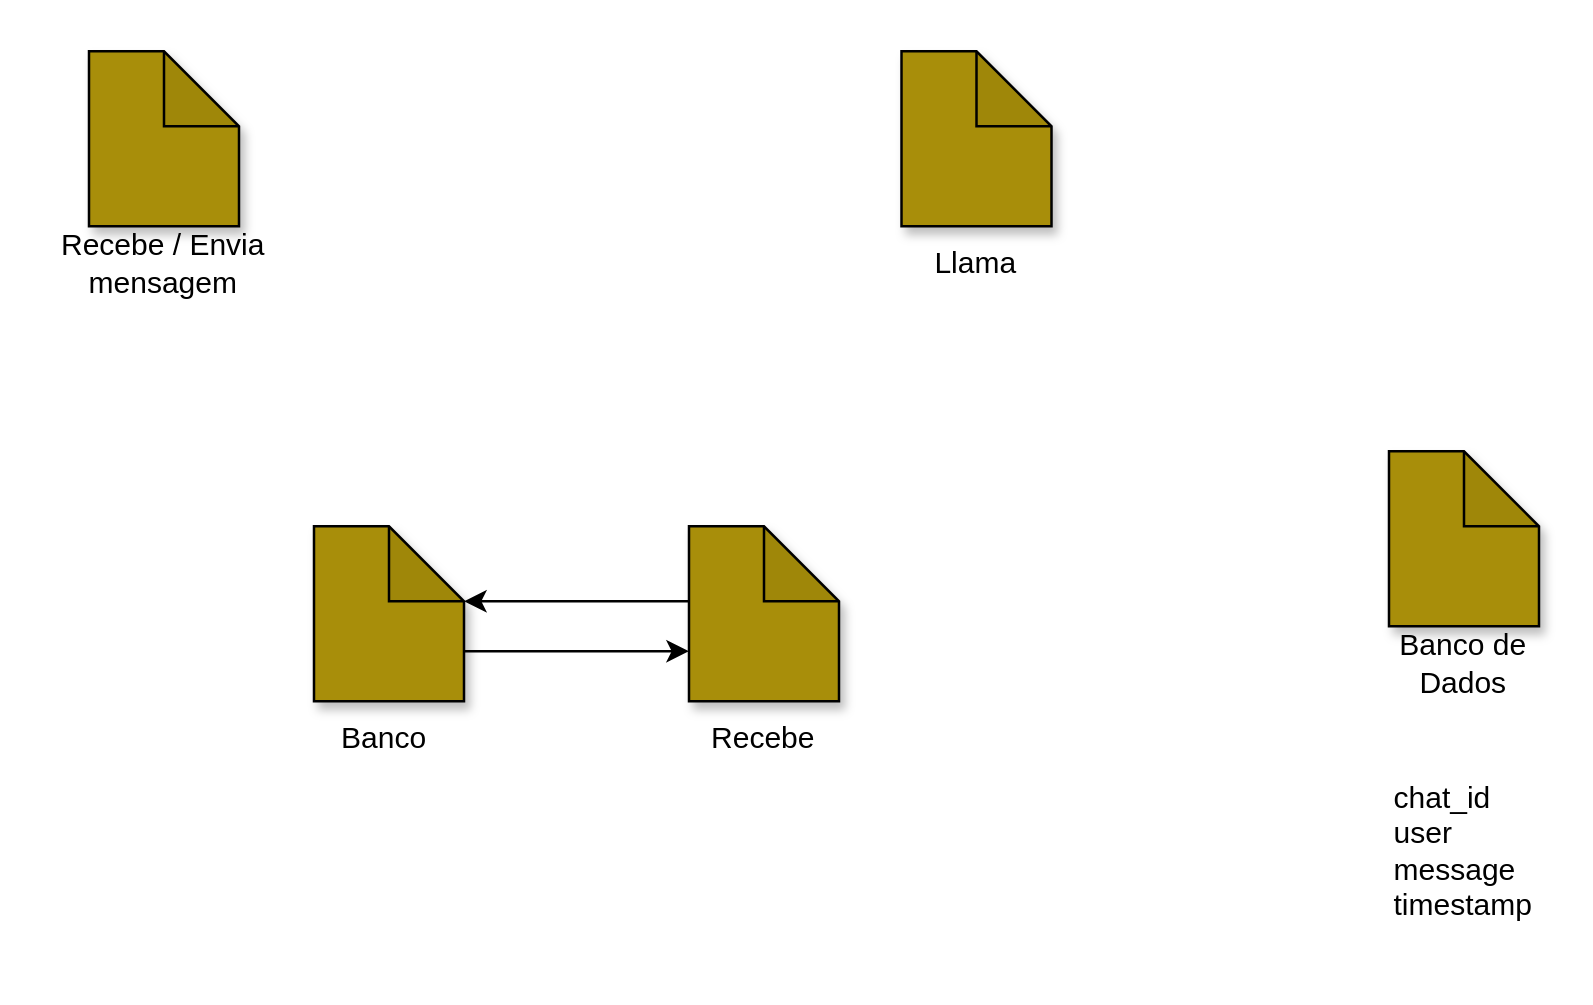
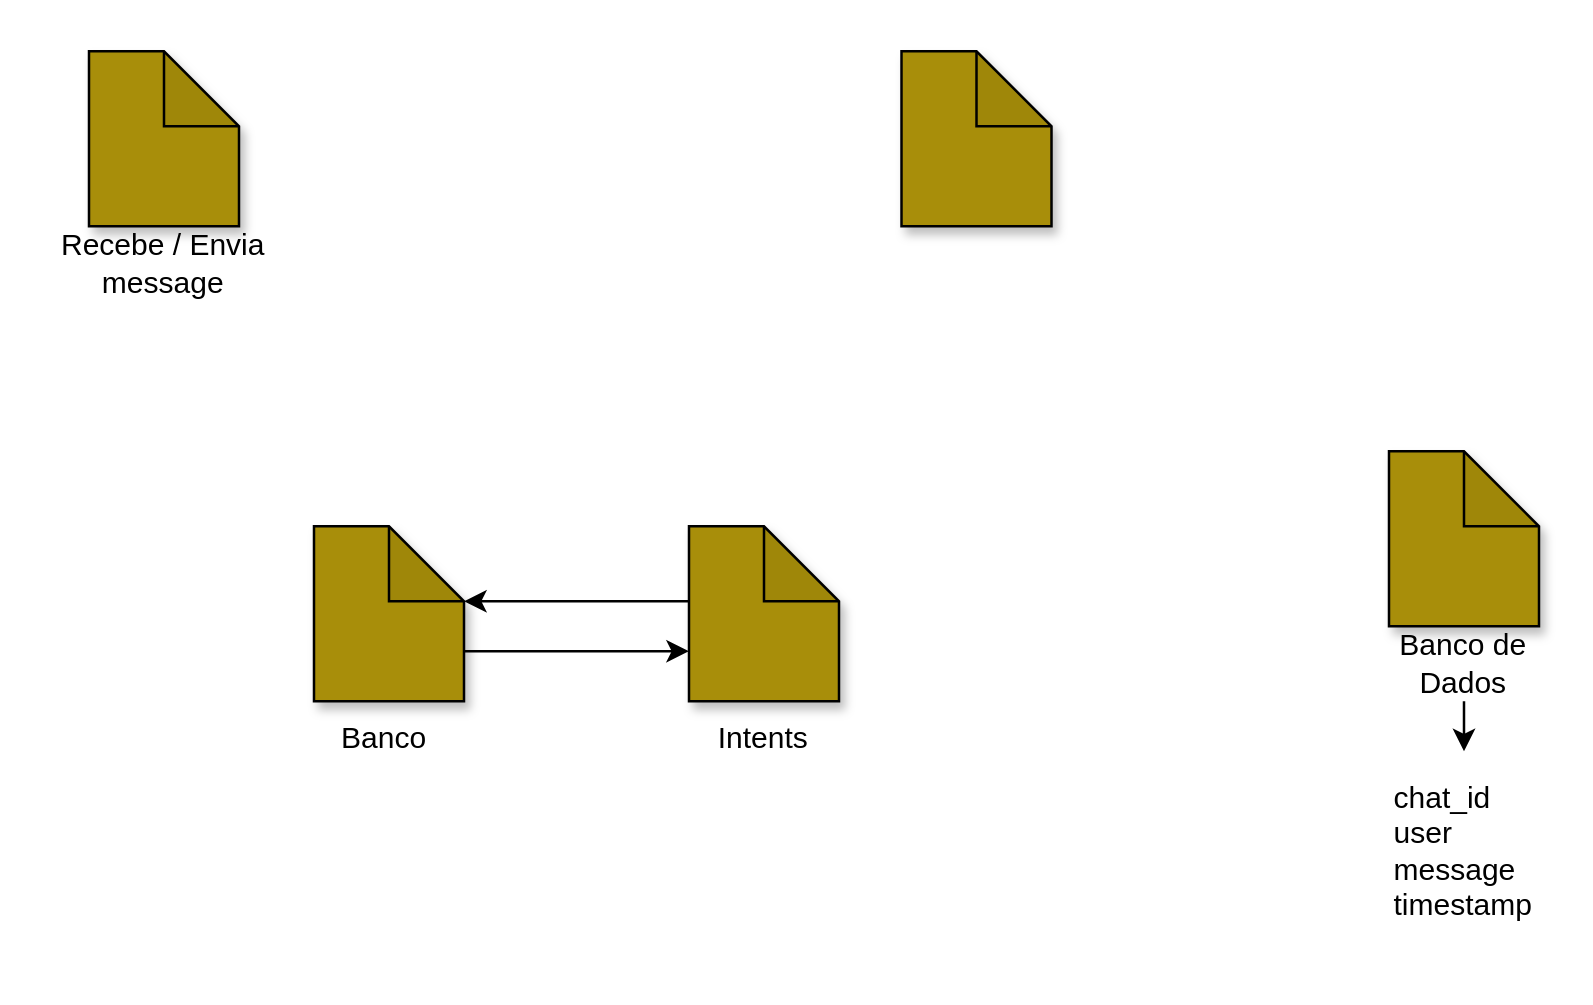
node "Recebe / Envia mensagem": label "Recebe / Envia mensagem" -> "Recebe / Envia message"
node "Llama": removed
edge "Banco de Dados" -> "chat_id user message timestamp": added
node "Recebe": label "Recebe" -> "Intents"
